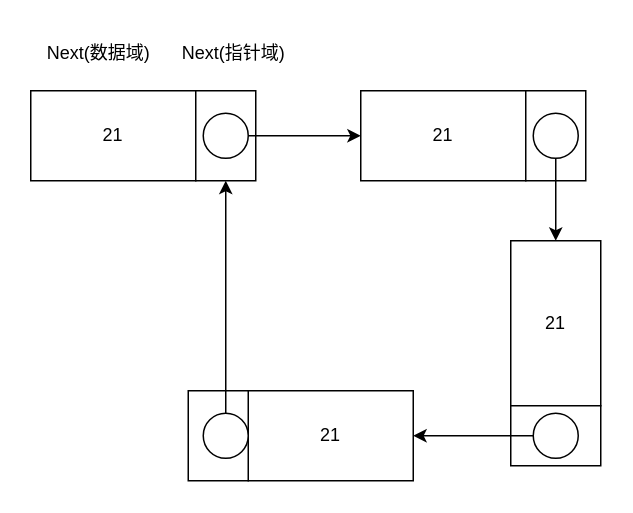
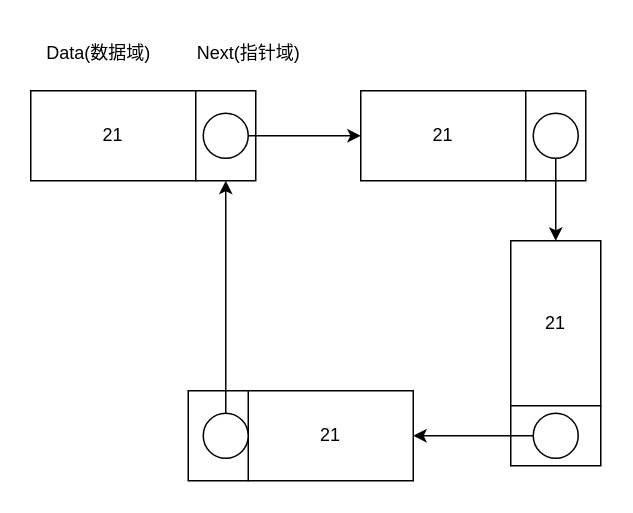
node "Next(数据域)": label "Next(数据域)" -> "Data(数据域)"
node "Next(指针域)": moved (233, 53) -> (248, 53)
